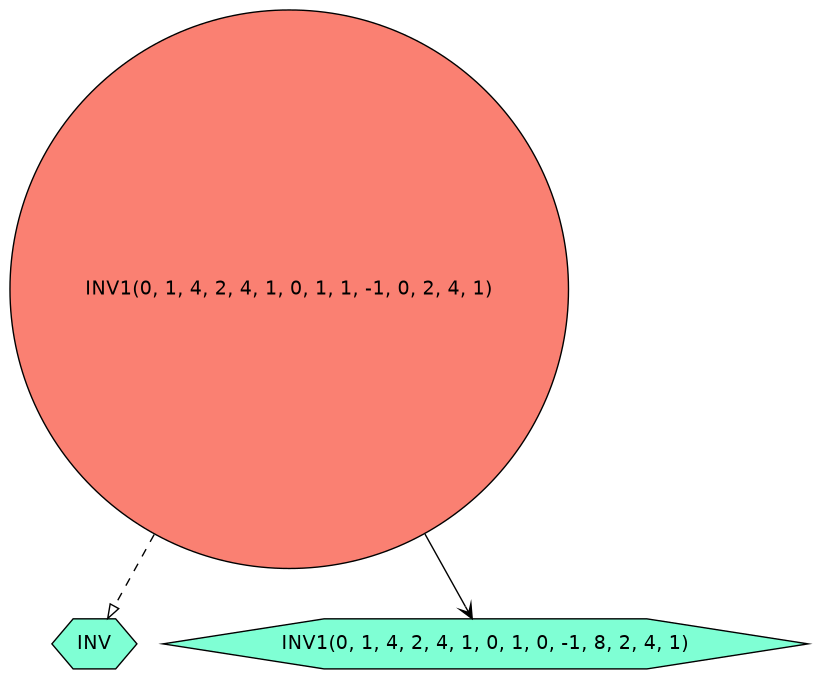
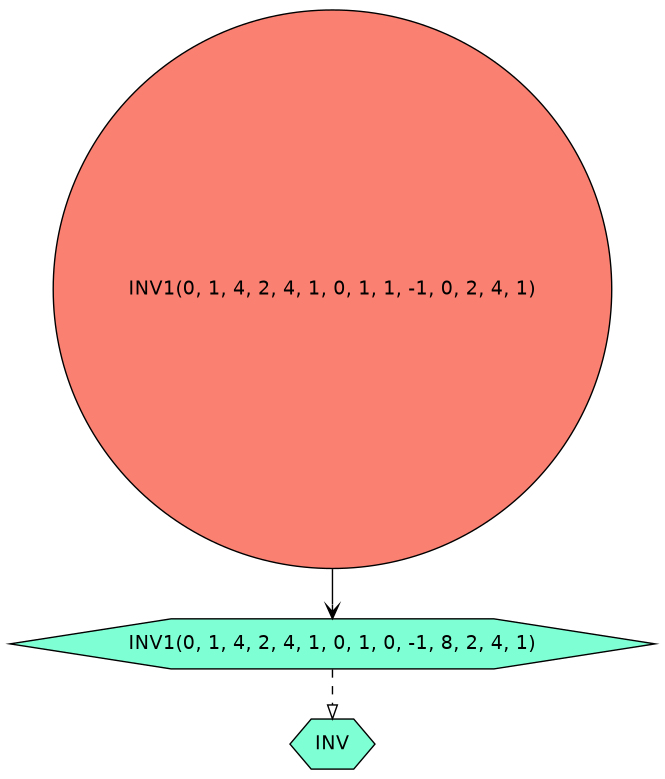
edge "INV1(0, 1, 4, 2, 4, 1, 0, 1, 1, -1, 0, 2, 4, 1)" -> "INV": now "INV1(0, 1, 4, 2, 4, 1, 0, 1, 0, -1, 8, 2, 4, 1)" -> "INV"
